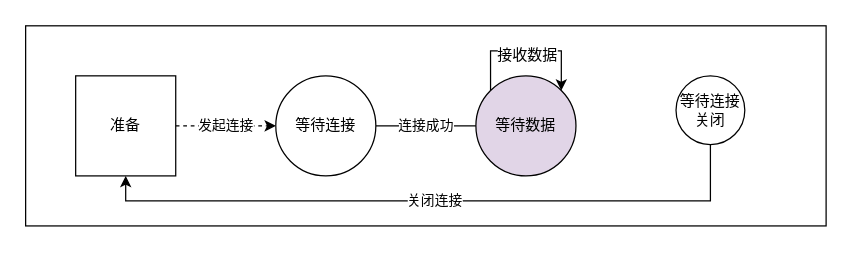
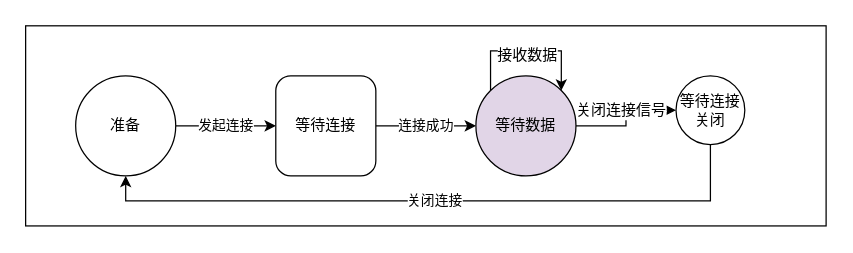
edge "等待数据" -> "等待连接关闭": added, label "关闭连接信号"
node "准备": shape rectangle -> ellipse
edge "准备" -> "等待连接": style dashed -> solid
node "等待连接": shape ellipse -> rounded rectangle
edge "等待连接" -- "等待数据": arrowhead none -> classic
